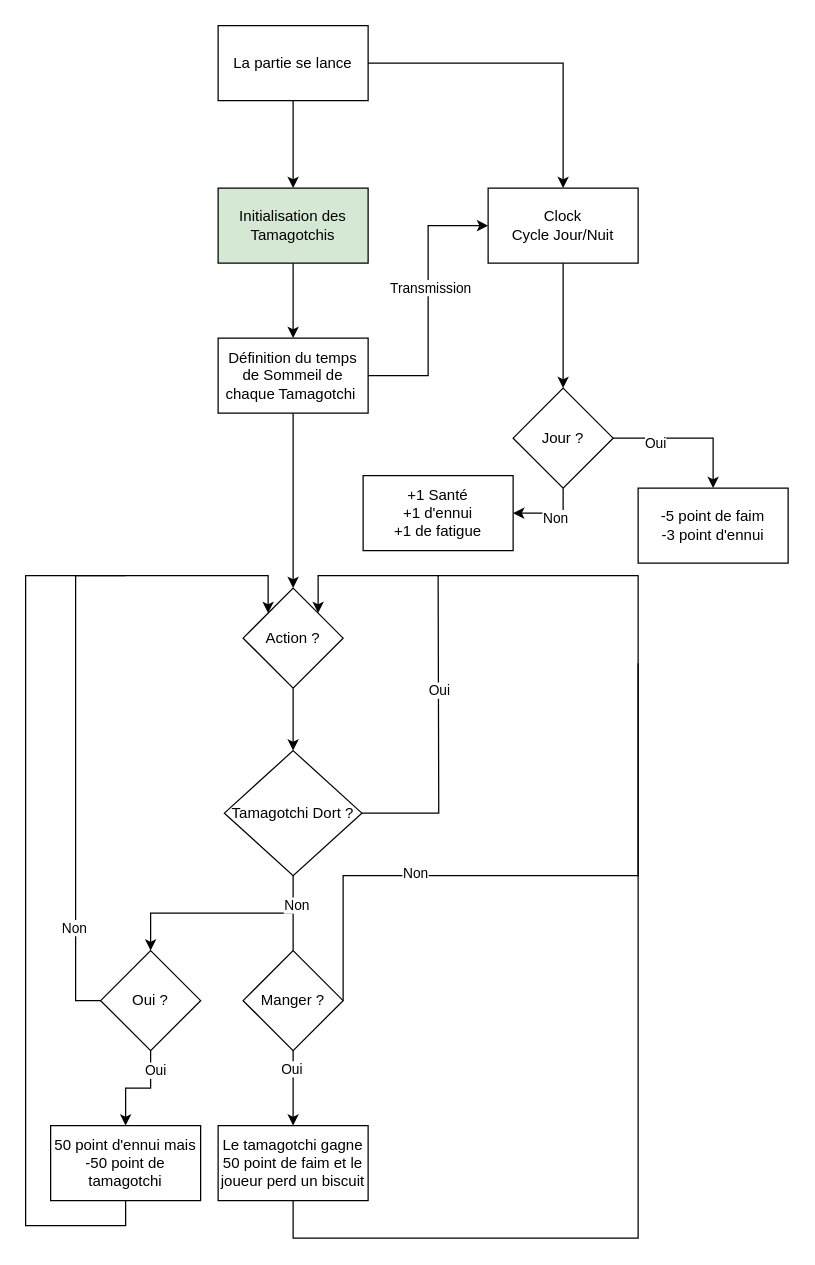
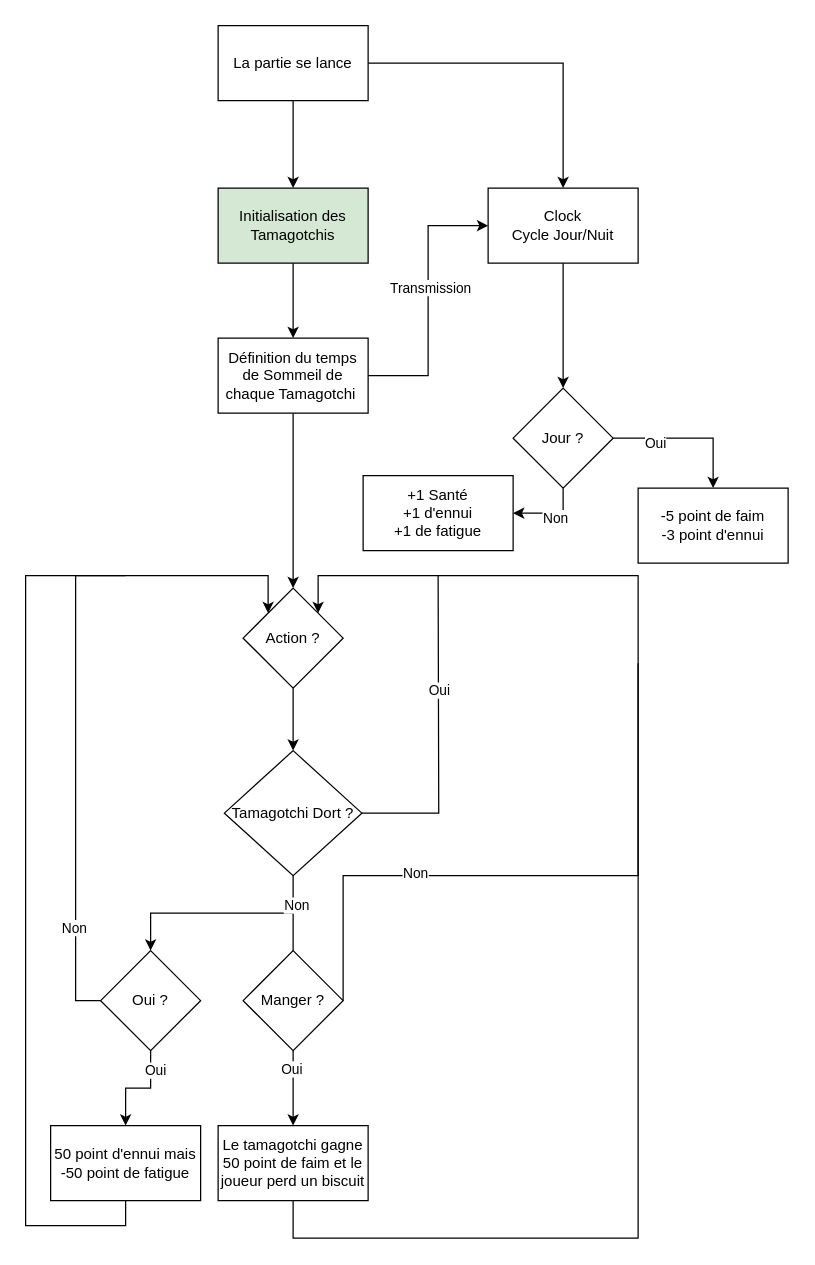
node "50 point d'ennui mais -50 point de tamagotchi": label "50 point d'ennui mais -50 point de tamagotchi" -> "50 point d'ennui mais -50 point de fatigue"
